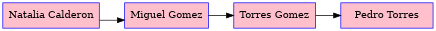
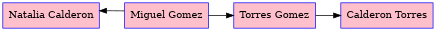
node "Pedro Torres": label "Pedro Torres" -> "Calderon Torres"
edge "Natalia Calderon" -> "Miguel Gomez": reversed
